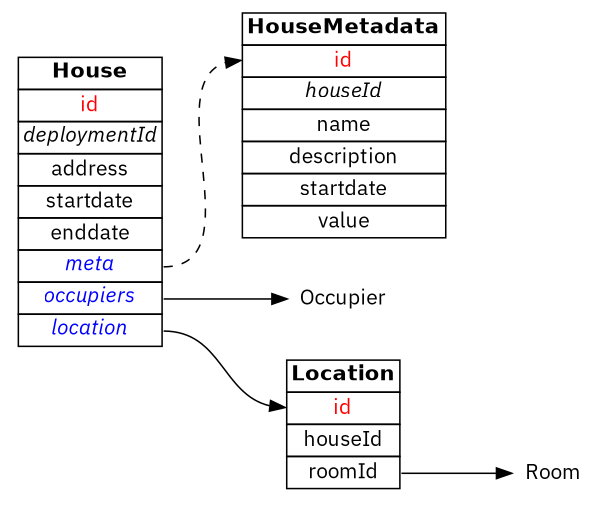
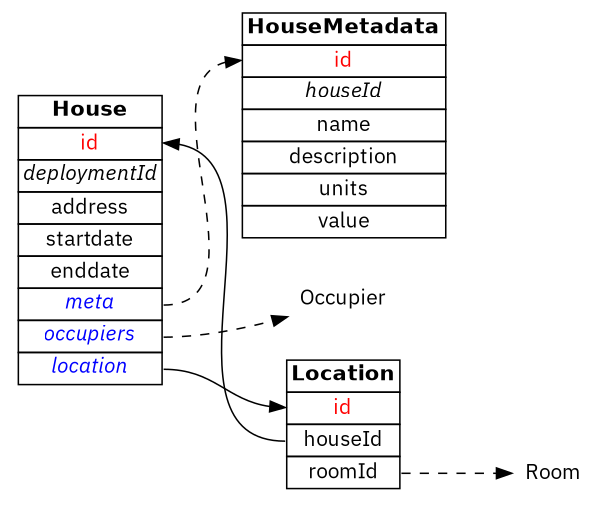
node "HouseMetadata": text "startdate" -> "units"
edge "House" -> "Occupier": style solid -> dashed
edge "Location" -> "House": added
edge "Location" -> "Room": style solid -> dashed
